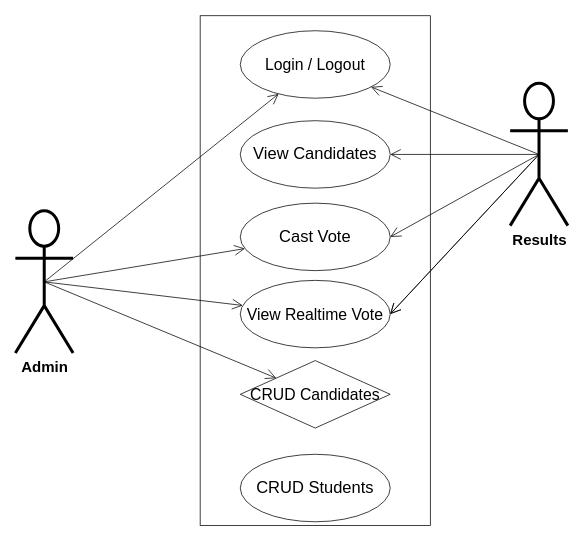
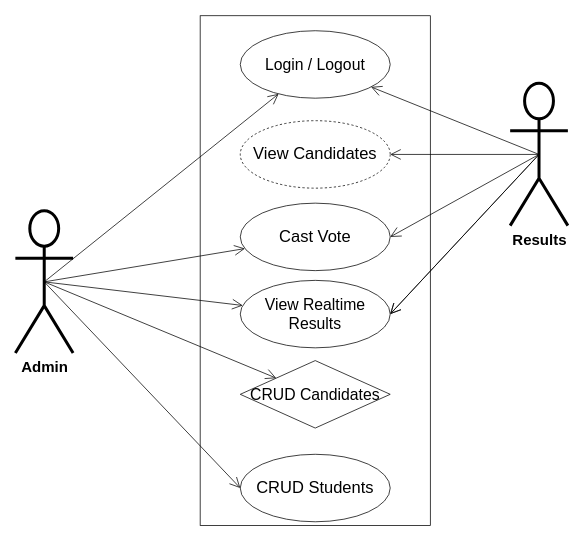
node "View Candidates": style solid -> dashed
node "View Realtime Vote": label "View Realtime Vote" -> "View Realtime Results"
edge "Admin" -> "CRUD Students": added
